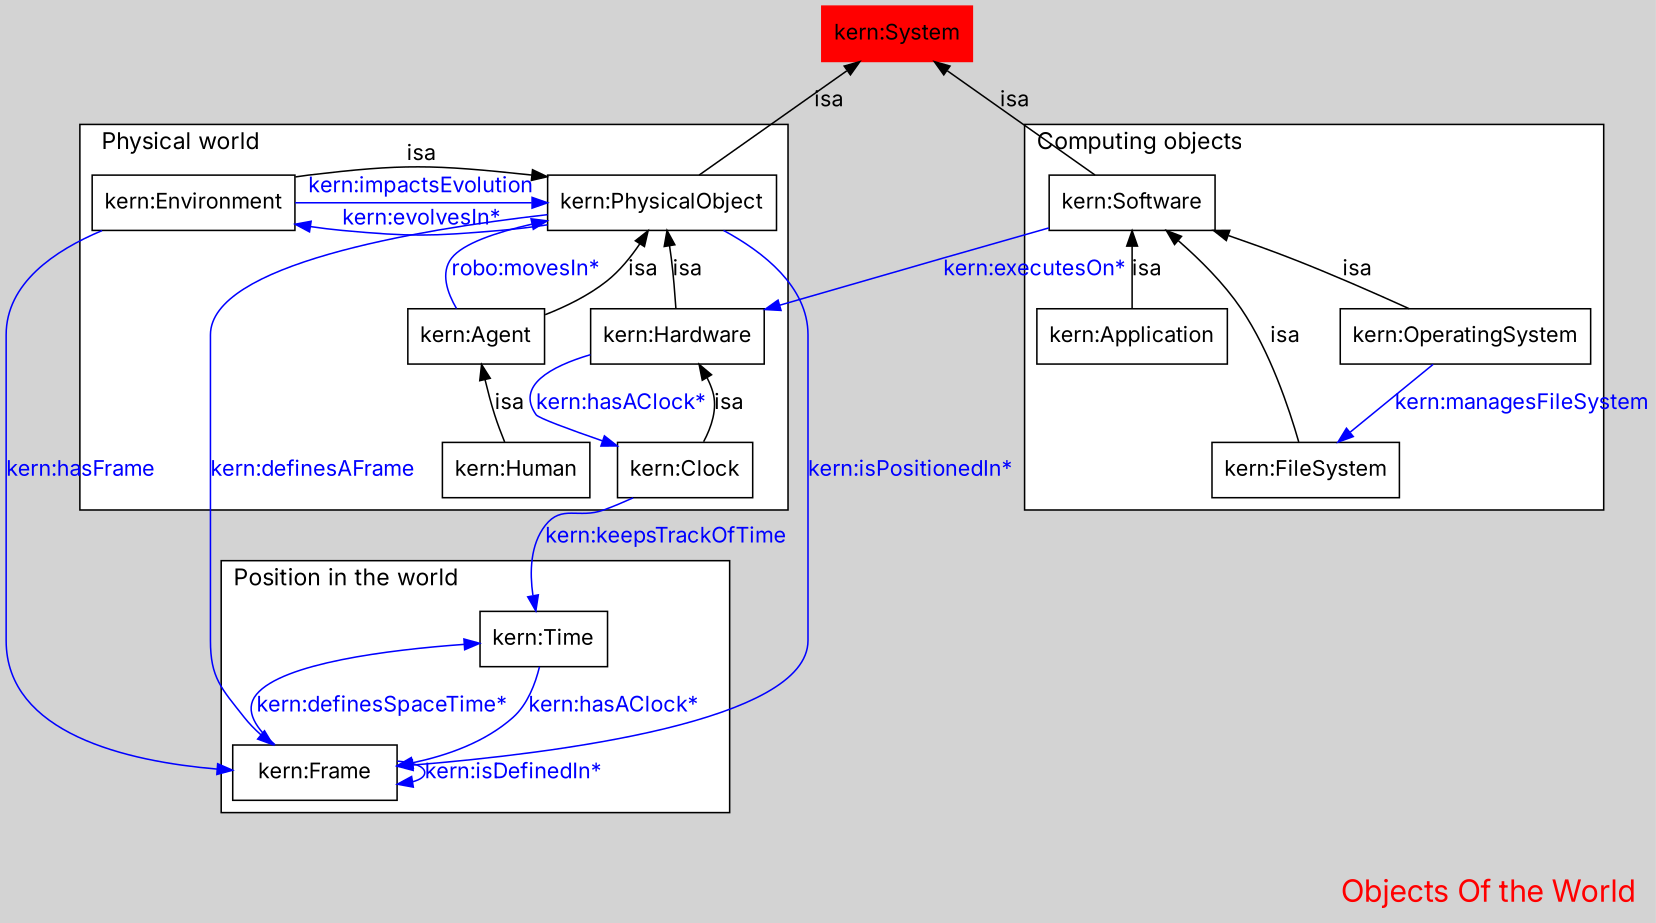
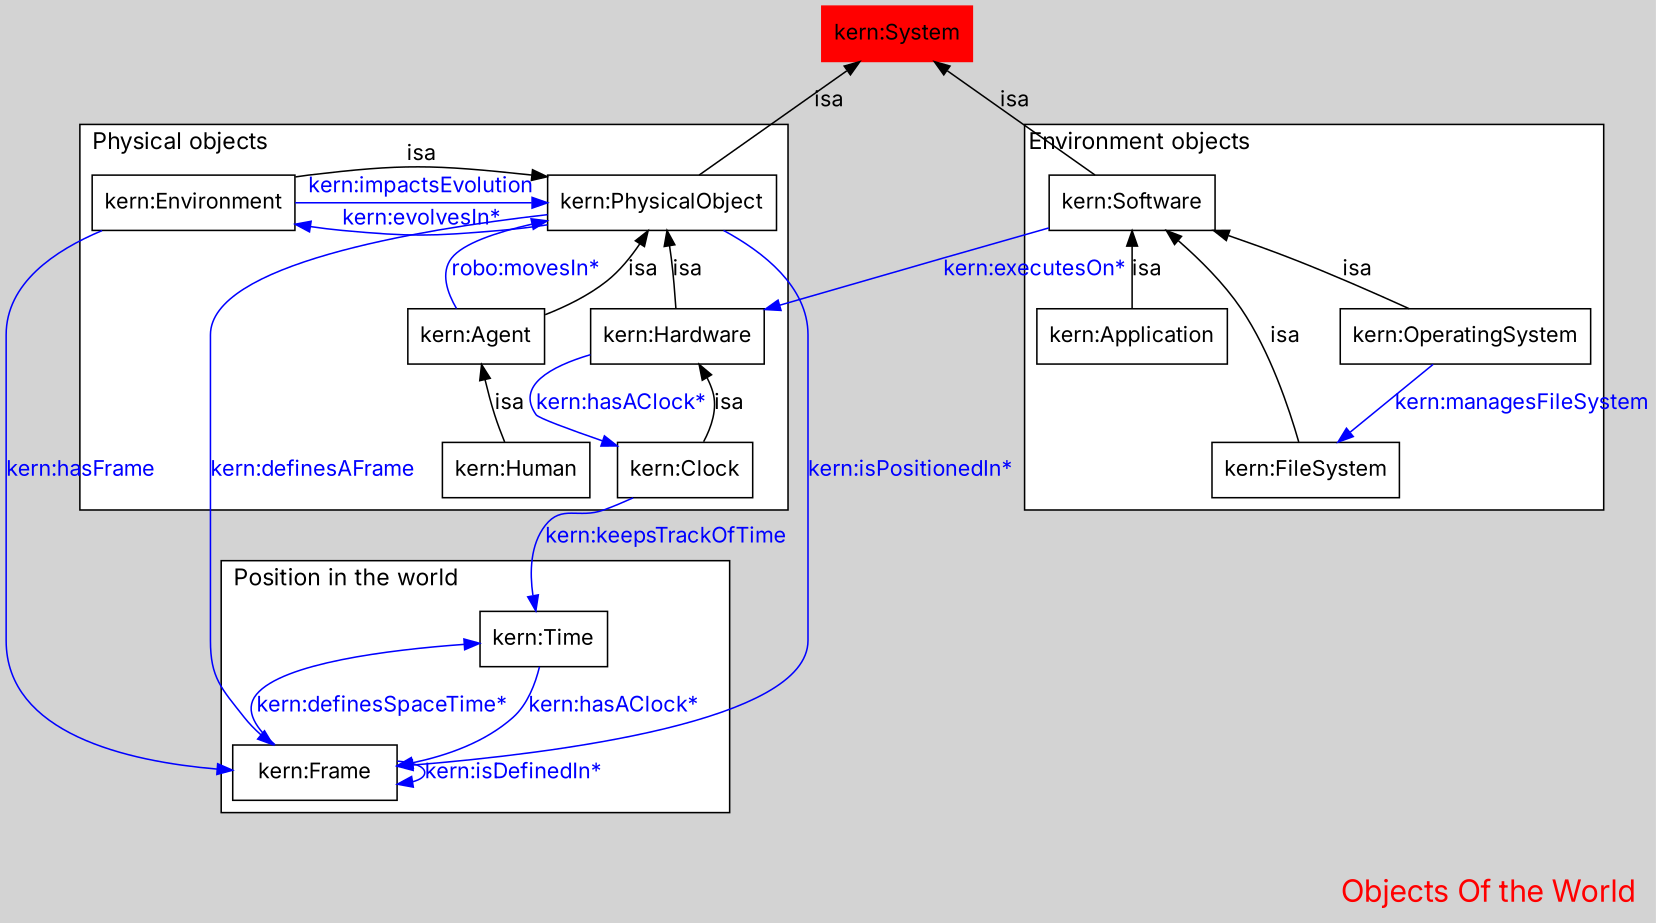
cluster "Physical world": label "Physical world" -> "Physical objects"
cluster "Computing objects": label "Computing objects" -> "Environment objects"
